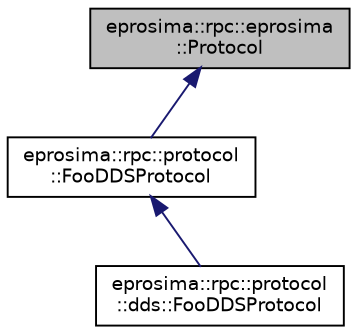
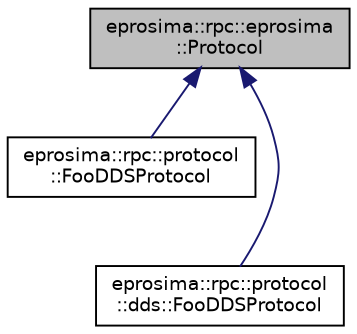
edge "eprosima::rpc::protocol ::dds::FooDDSProtocol" -> "eprosima::rpc::protocol ::FooDDSProtocol": now "eprosima::rpc::protocol ::dds::FooDDSProtocol" -> "eprosima::rpc::eprosima ::Protocol"
